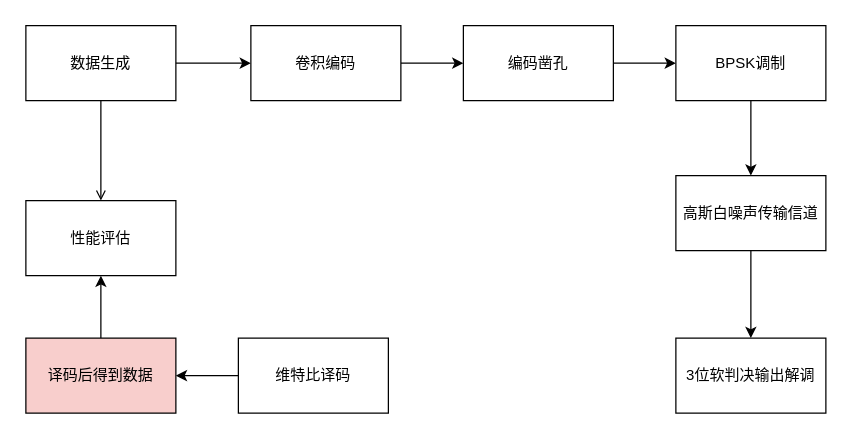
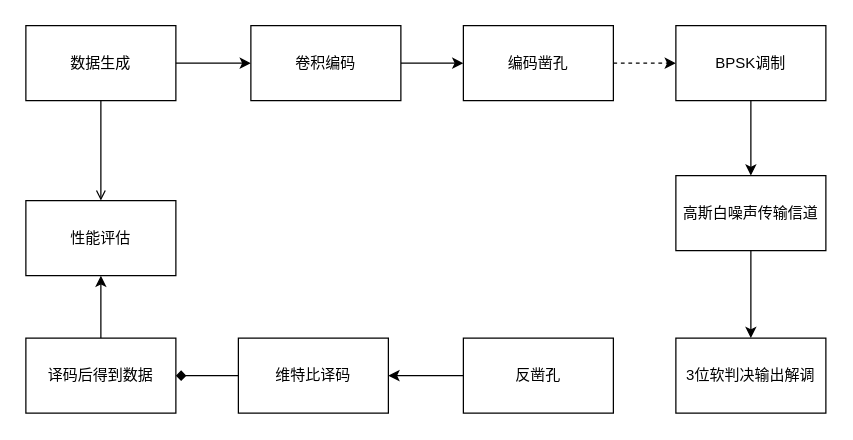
edge "编码凿孔" -> "BPSK调制": style solid -> dashed
node "译码后得到数据": fillcolor #f8cecc -> #ffffff
edge "维特比译码" -> "译码后得到数据": arrowhead classic -> diamond
edge "反凿孔" -> "维特比译码": added
node "反凿孔": added
